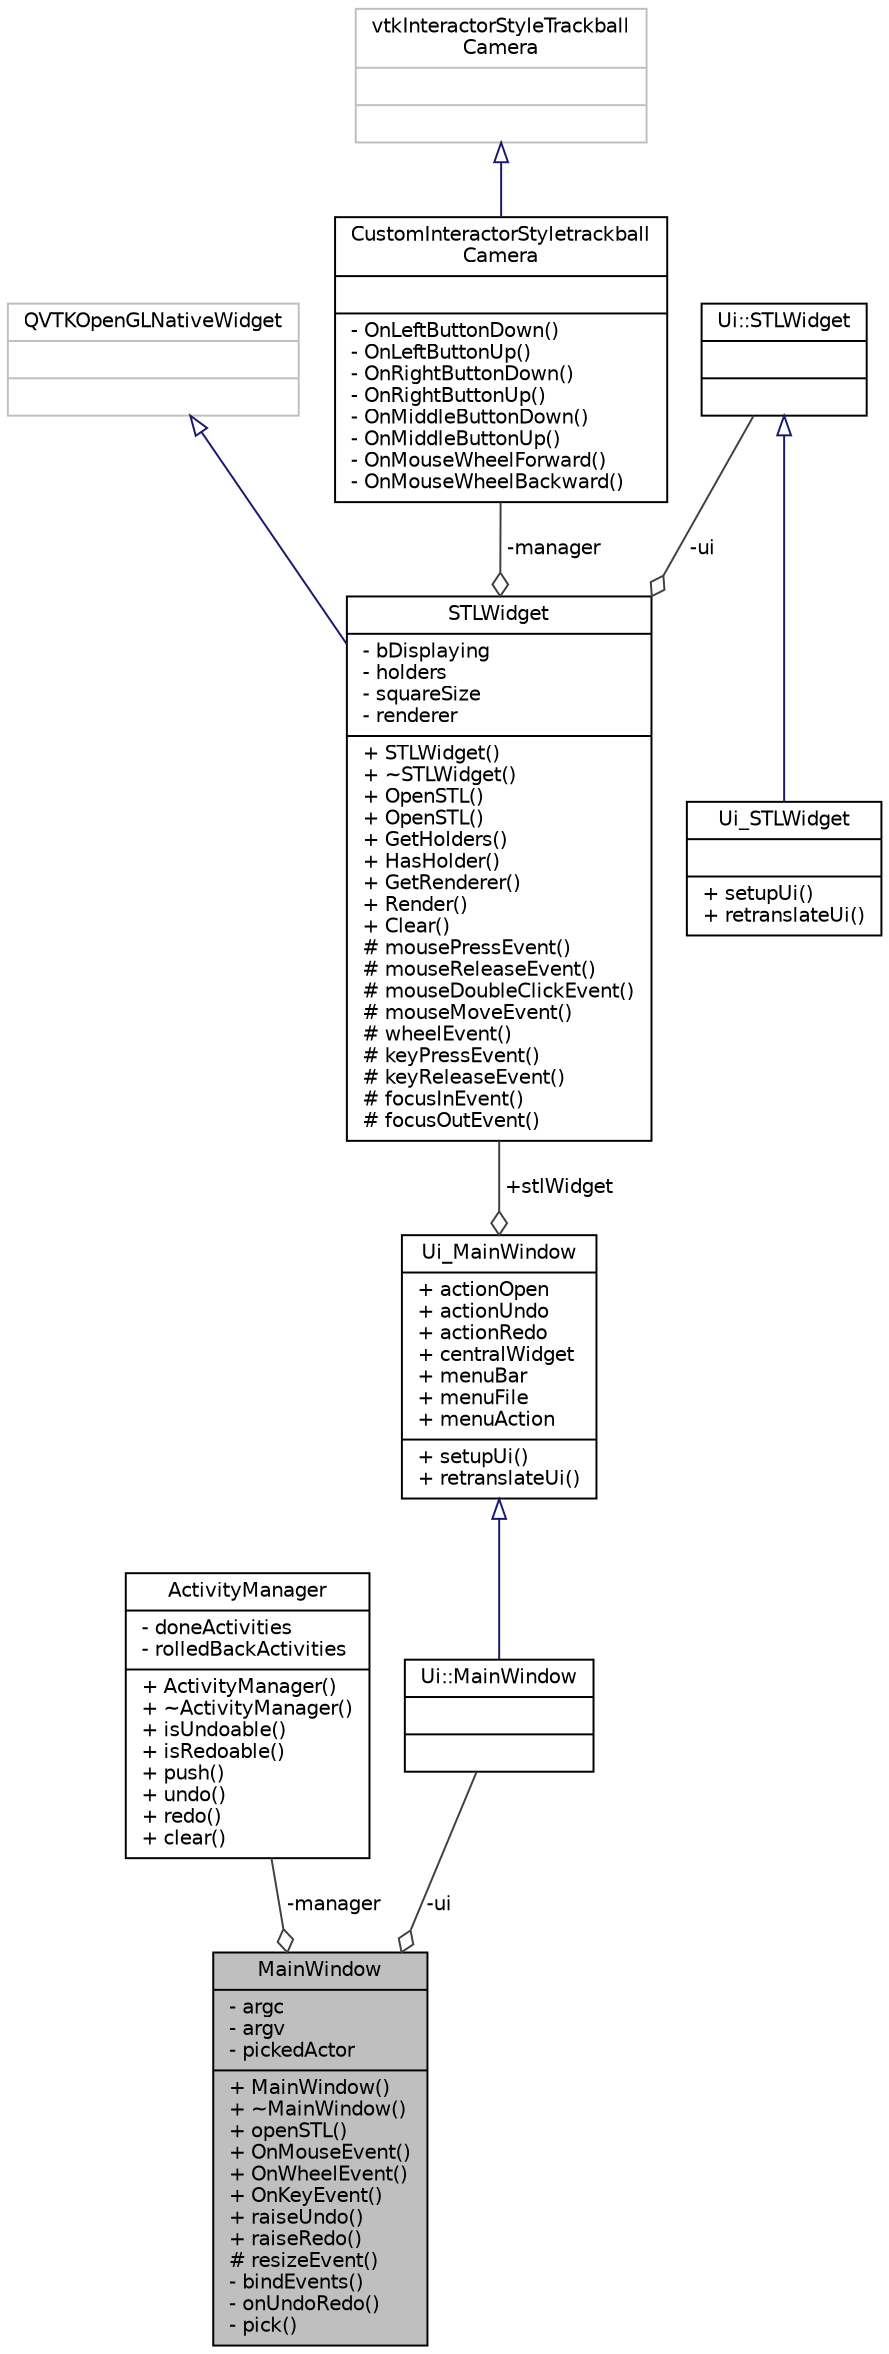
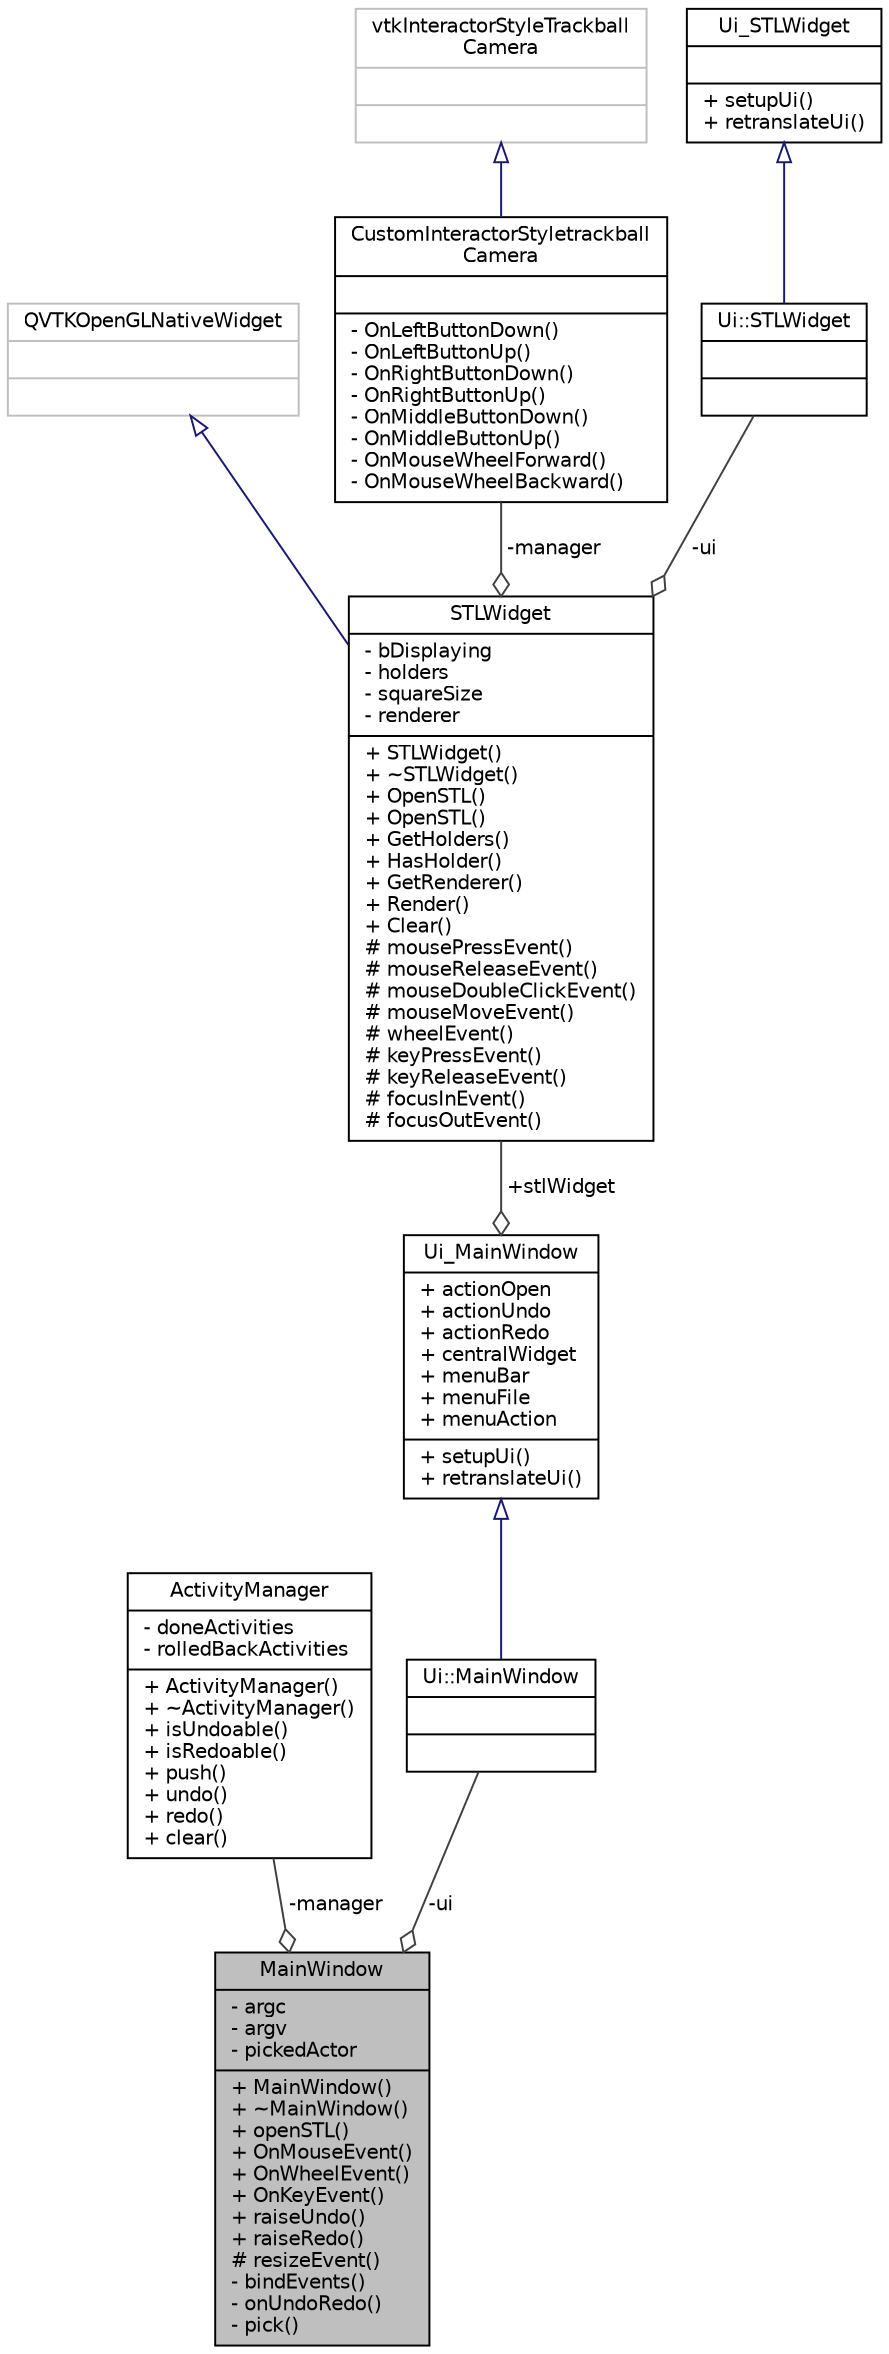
edge "Ui_STLWidget" -> "Ui::STLWidget": reversed
